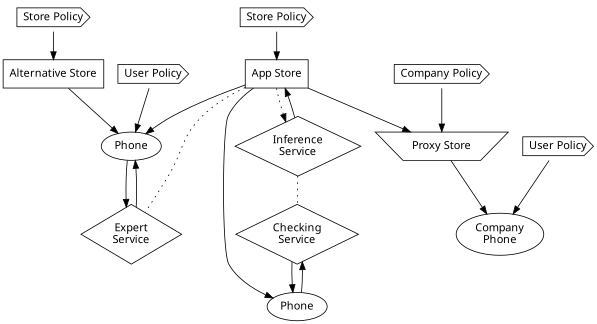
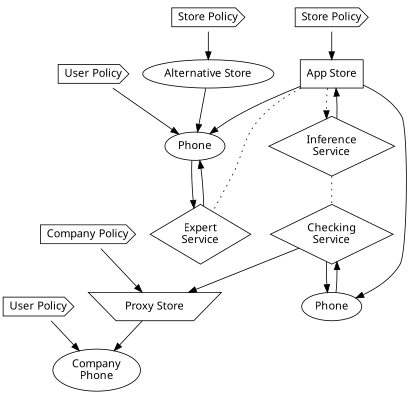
node "Alternative Store": shape box -> ellipse
edge "App Store" -> "Proxy Store": now "Checking Service" -> "Proxy Store"
